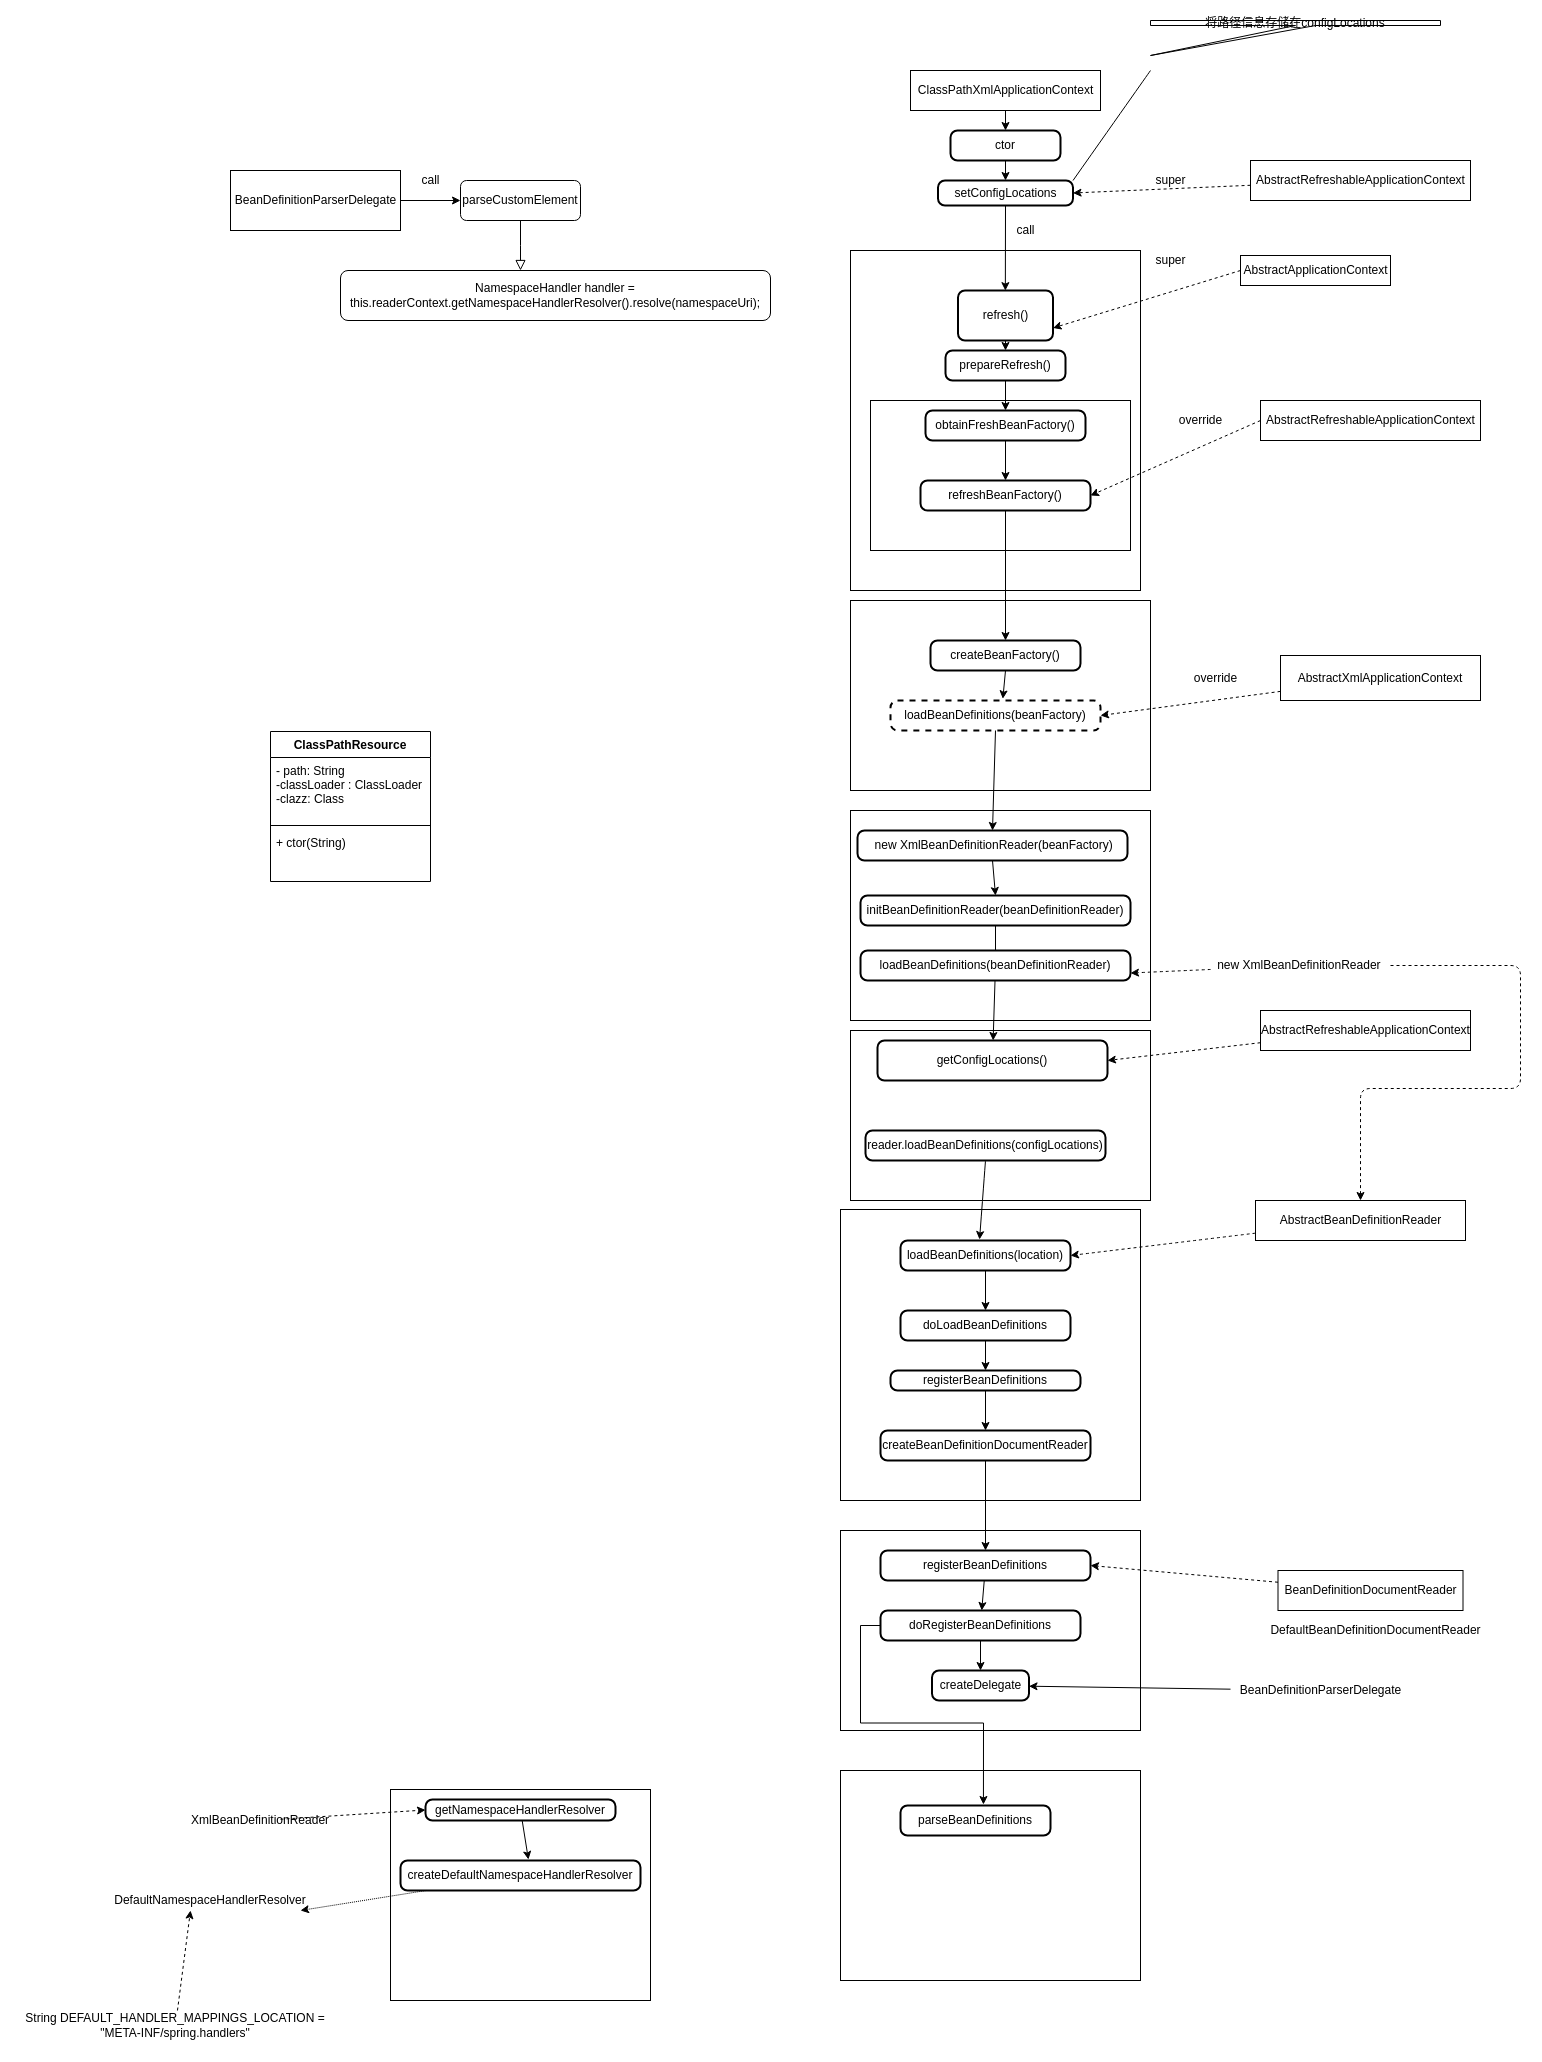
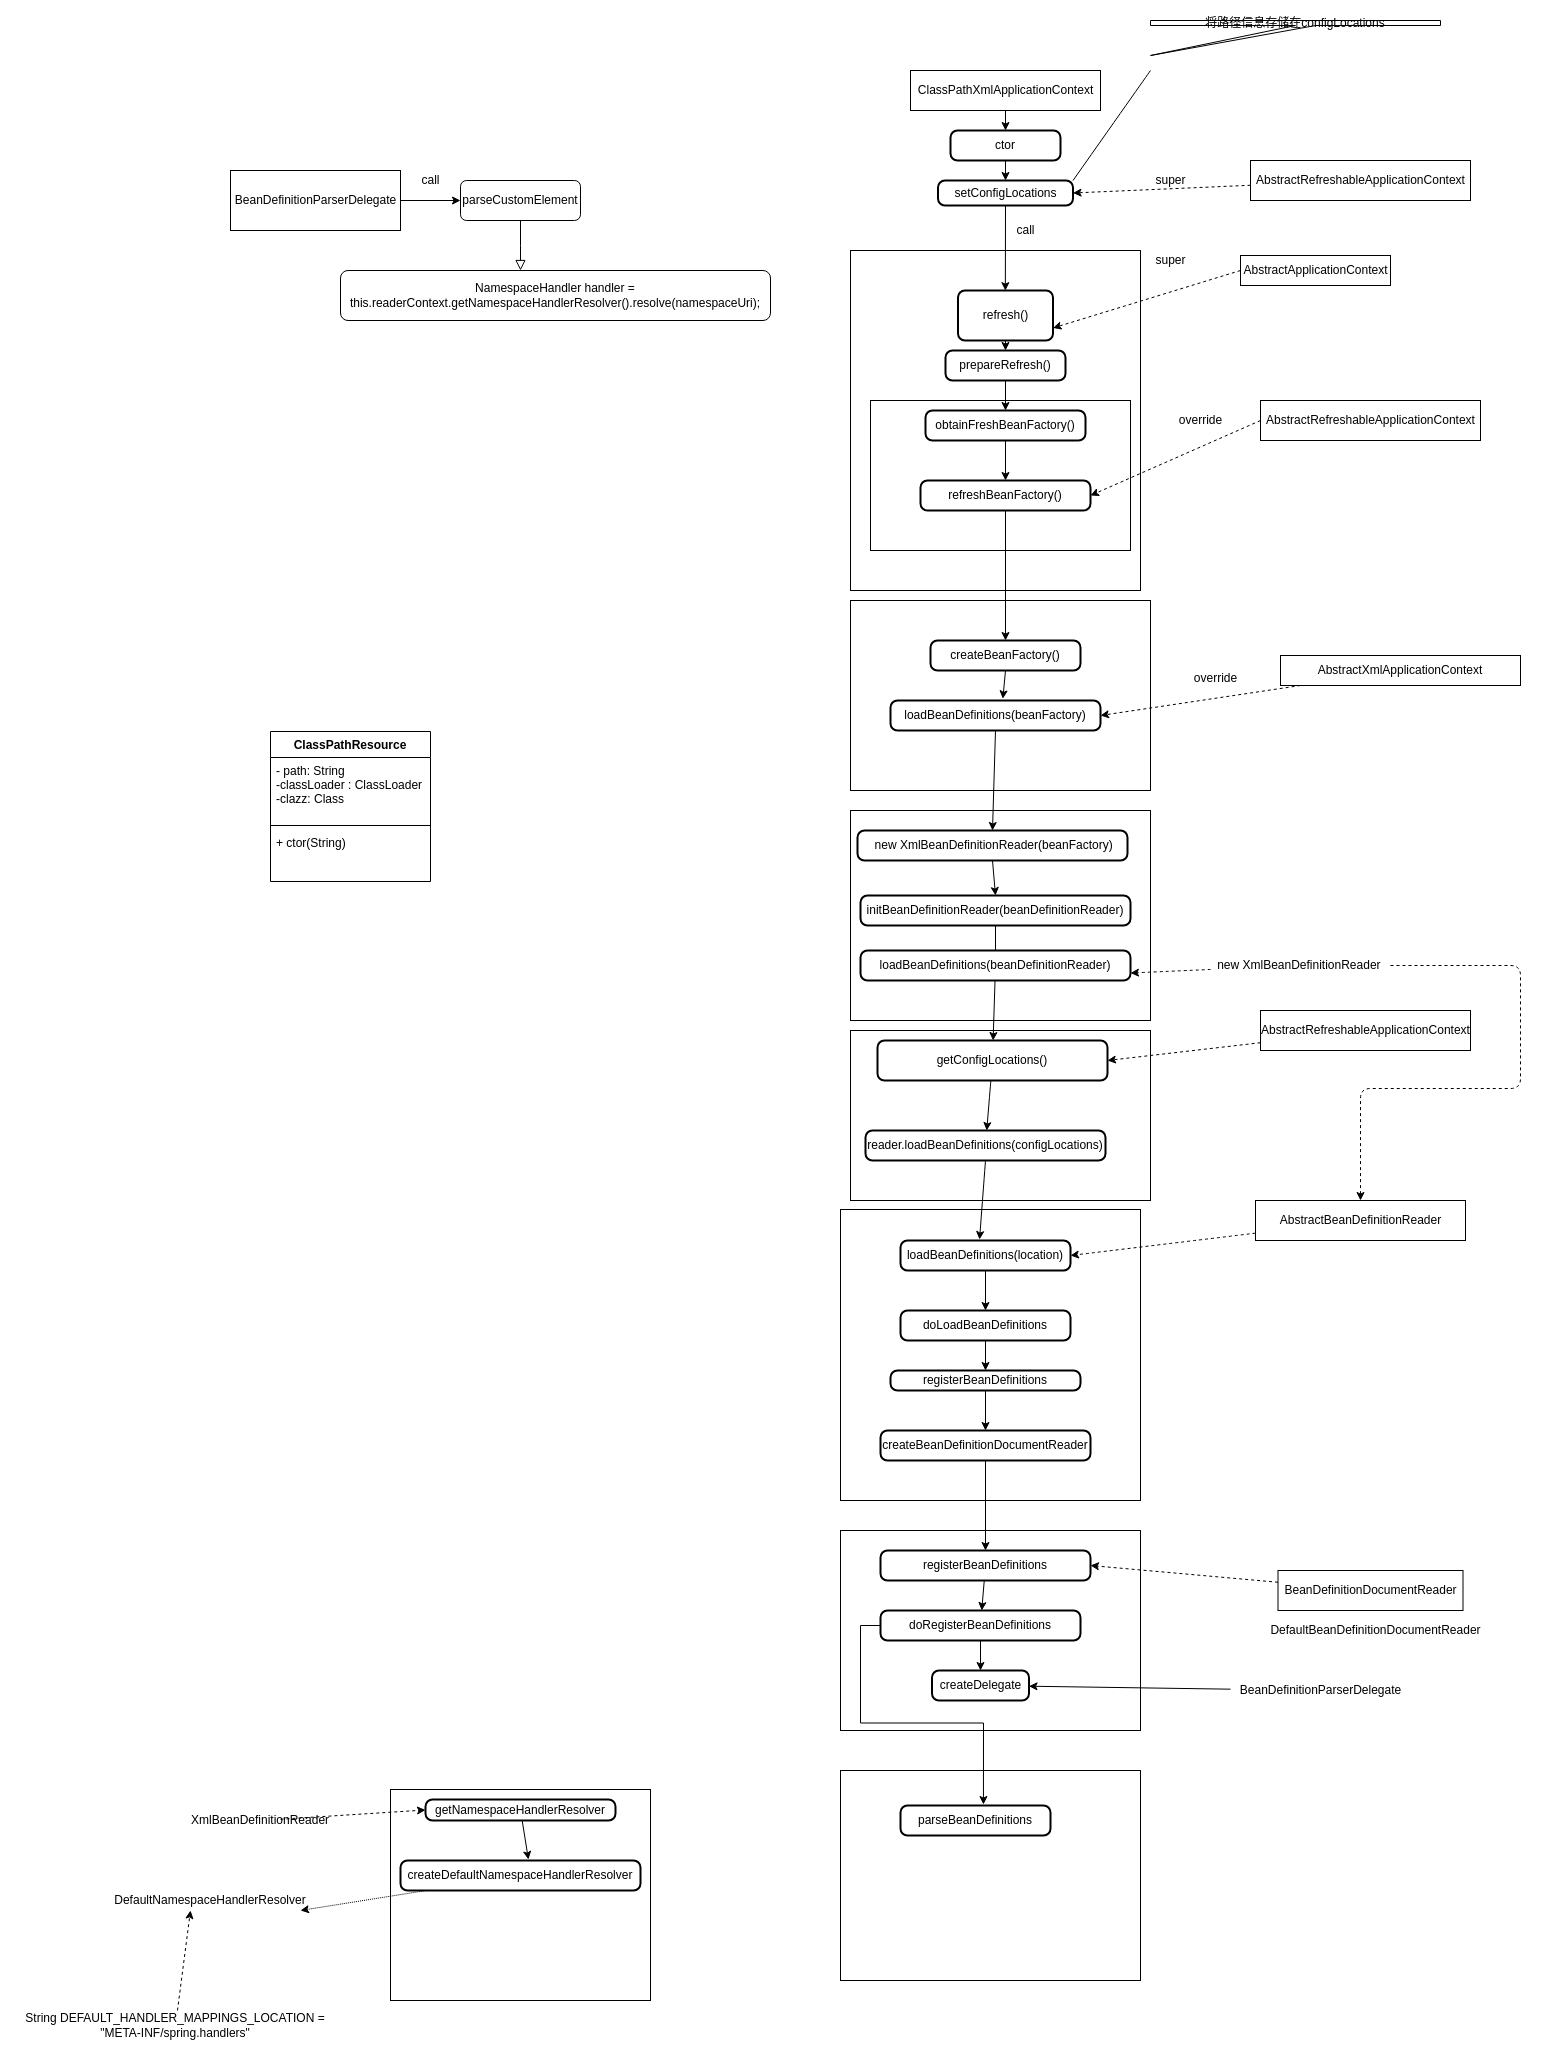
node "AbstractXmlApplicationContext": size 200x45 -> 240x30
node "loadBeanDefinitions(beanFactory)": style dashed -> solid
edge "getConfigLocations()" -> "reader.loadBeanDefinitions(configLocations)": added
